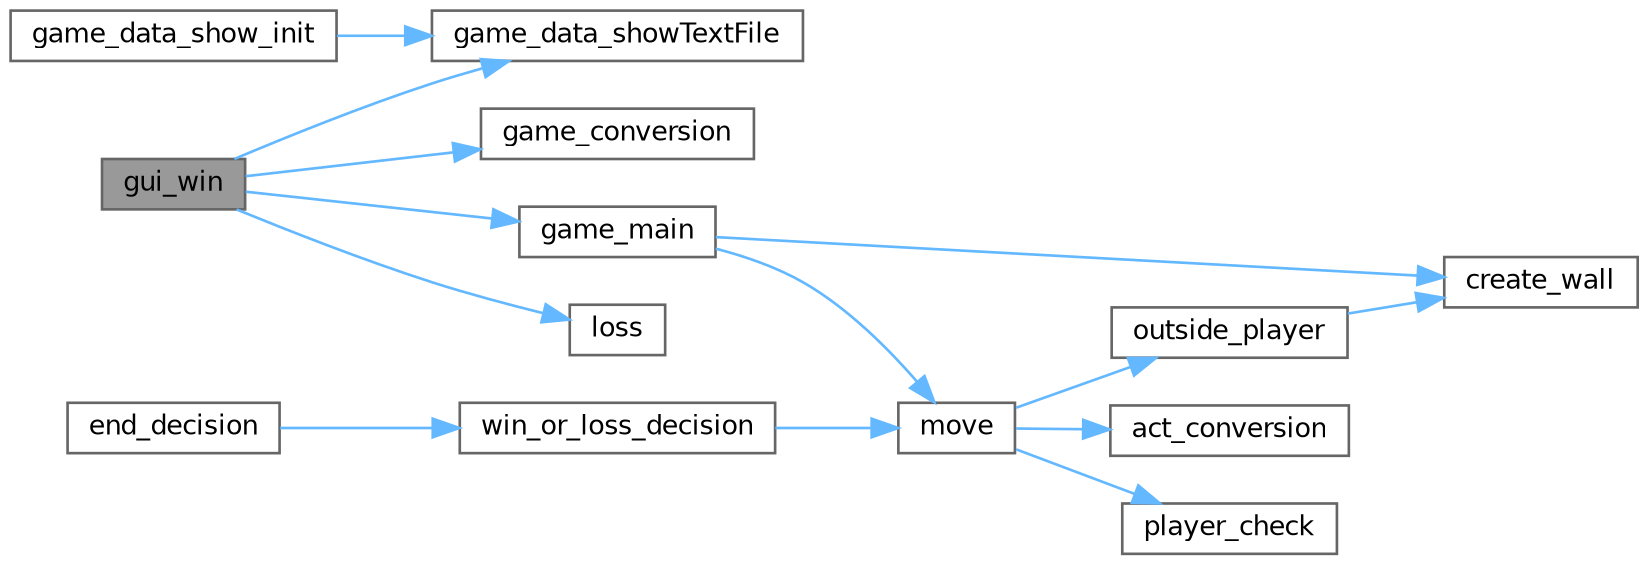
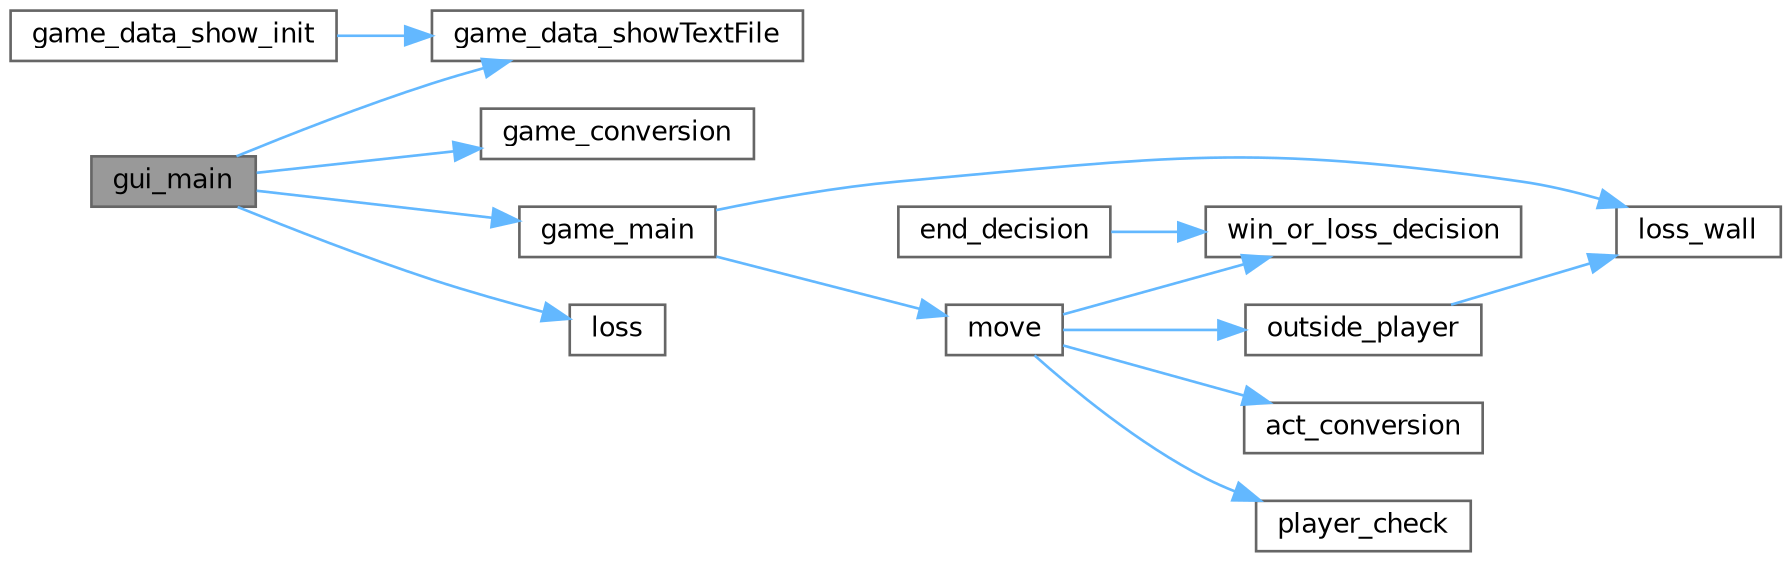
node "gui_win": label "gui_win" -> "gui_main"
node "create_wall": label "create_wall" -> "loss_wall"
edge "win_or_loss_decision" -> "move": reversed
